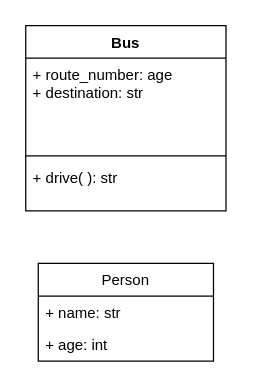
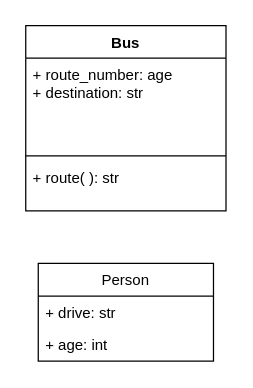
node "+ drive( ): str": label "+ drive( ): str" -> "+ route( ): str"
node "+ name: str": label "+ name: str" -> "+ drive: str"
